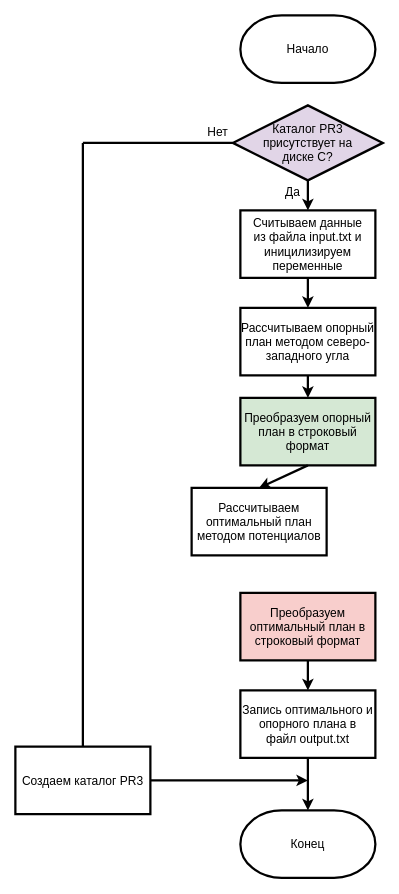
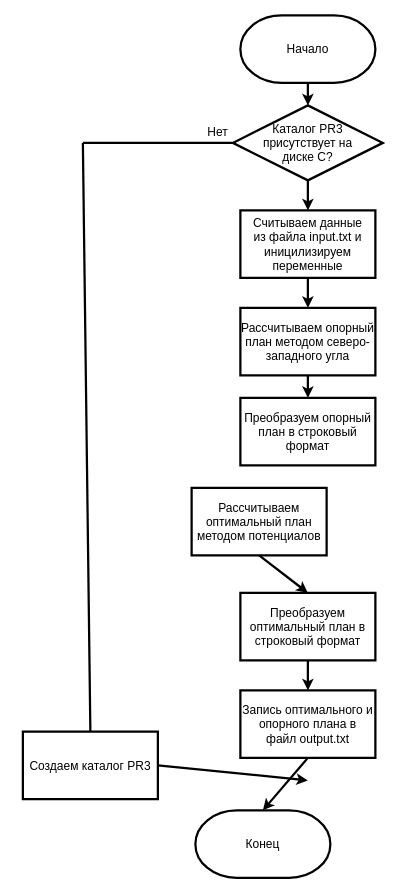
edge "Начало" -> "Каталог PR3 присутствует на диске C?": added
node "Каталог PR3 присутствует на диске C?": fillcolor #e1d5e7 -> #ffffff
node "Да": removed
node "Преобразуем опорный план в строковый формат": fillcolor #d5e8d4 -> #ffffff
edge "Преобразуем опорный план в строковый формат" -> "Рассчитываем оптимальный план методом потенциалов": removed
edge "Рассчитываем оптимальный план методом потенциалов" -> "Преобразуем оптимальный план в строковый формат": added
node "Преобразуем оптимальный план в строковый формат": fillcolor #f8cecc -> #ffffff
node "Создаем каталог PR3": moved (83, 780) -> (90, 765)
node "Конец": moved (308, 844) -> (263, 844)
